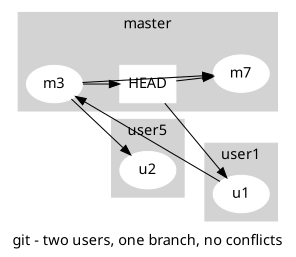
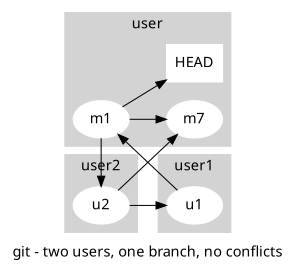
cluster "master": label "master" -> "user"
edge "HEAD" -> "m7": now "u2" -> "m7"
node "m3": label "m3" -> "m1"
cluster "user5": label "user5" -> "user2"
edge "HEAD" -> "u1": now "u2" -> "u1"
